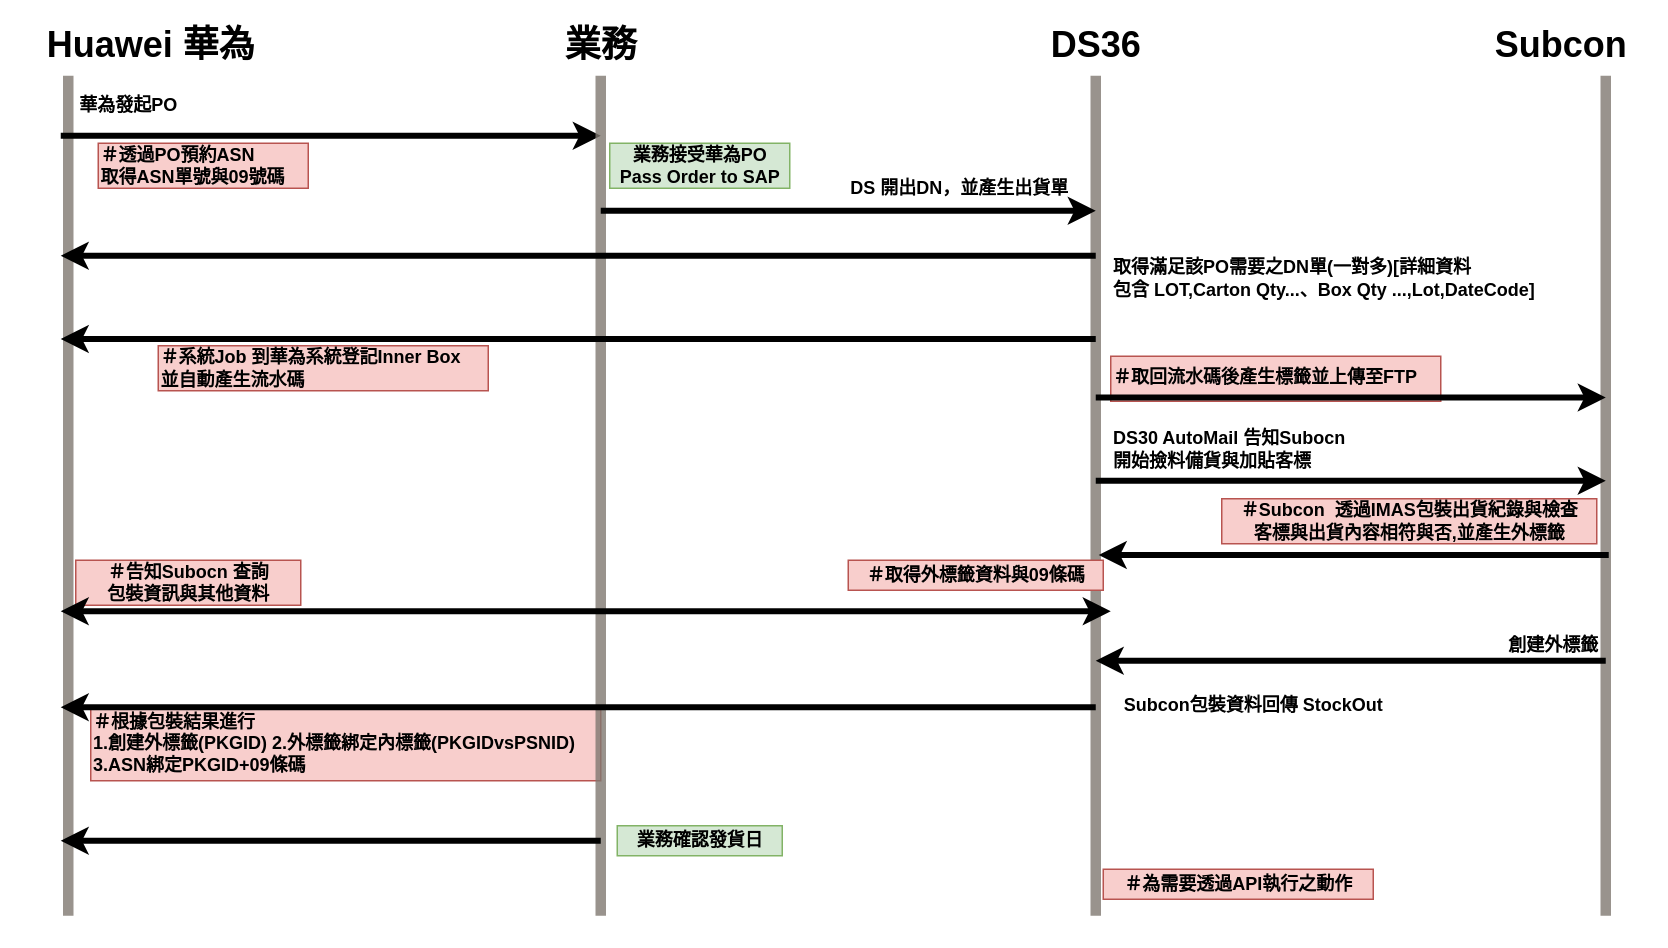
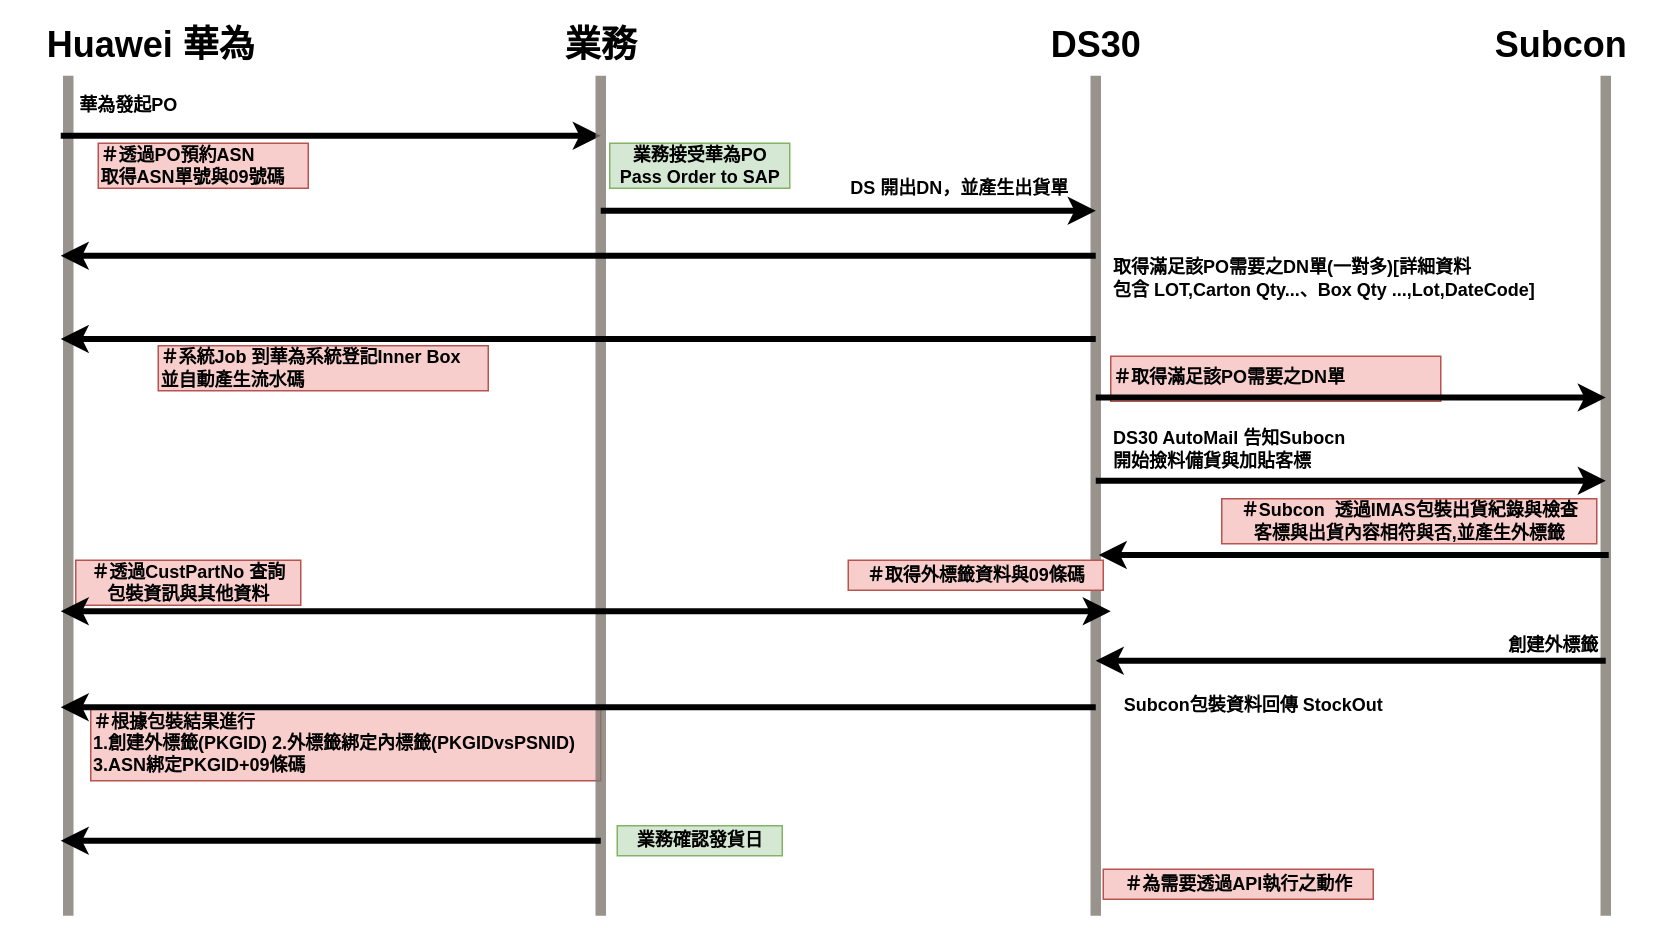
node "DS36": label "DS36" -> "DS30"
node "＃取回流水碼後產生標籤並上傳至FTP": label "＃取回流水碼後產生標籤並上傳至FTP" -> "＃取得滿足該PO需要之DN單"
node "＃告知Subocn 查詢 包裝資訊與其他資料": label "＃告知Subocn 查詢 包裝資訊與其他資料" -> "＃透過CustPartNo 查詢 包裝資訊與其他資料"
